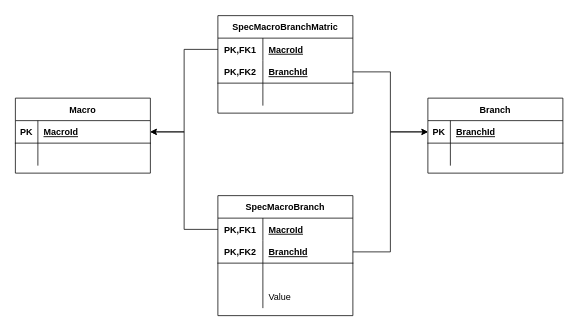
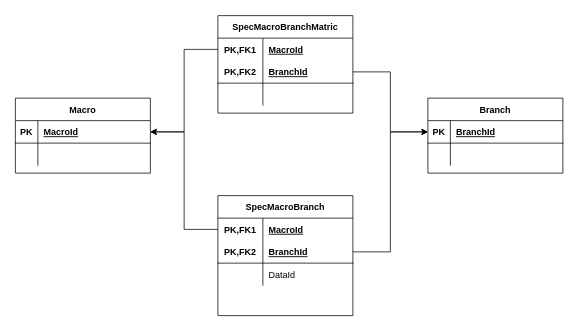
node "DataId": added
node "Value": removed
